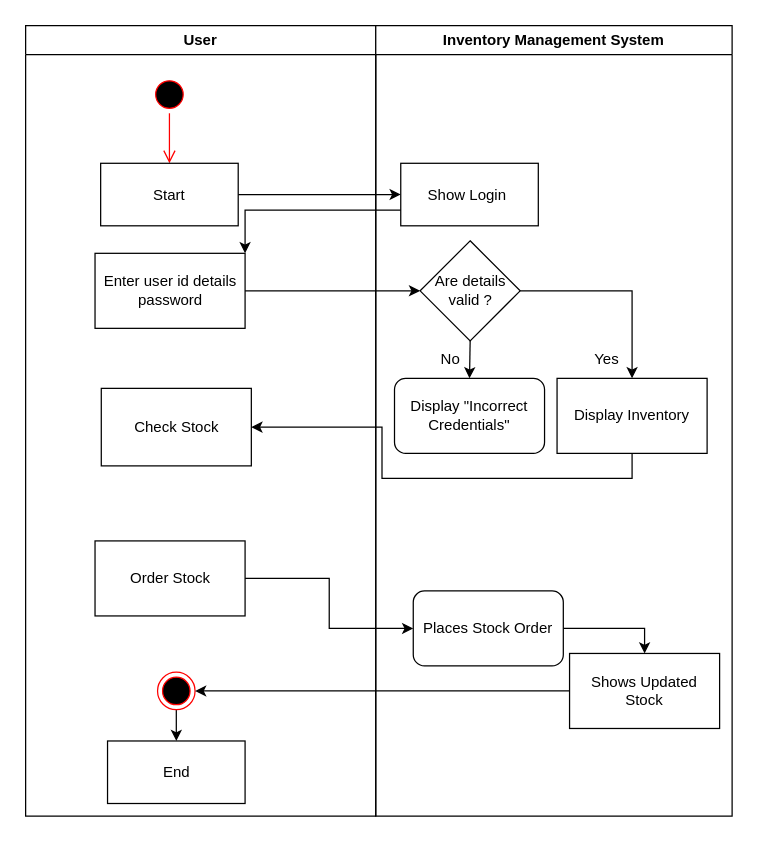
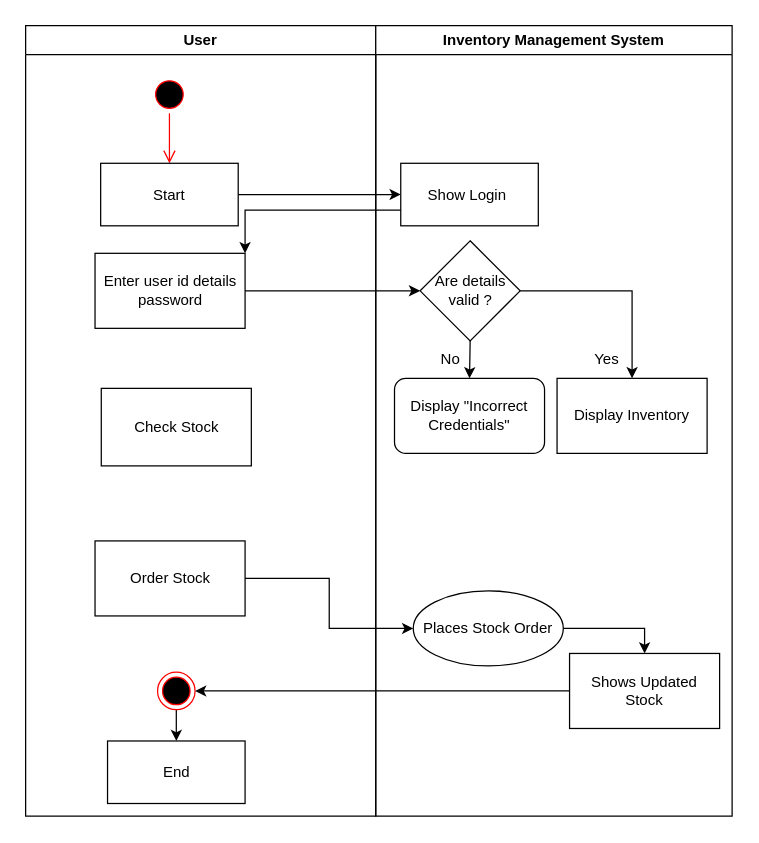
edge "Display Inventory" -> "Check Stock": removed
node "Places Stock Order": shape rounded rectangle -> ellipse
